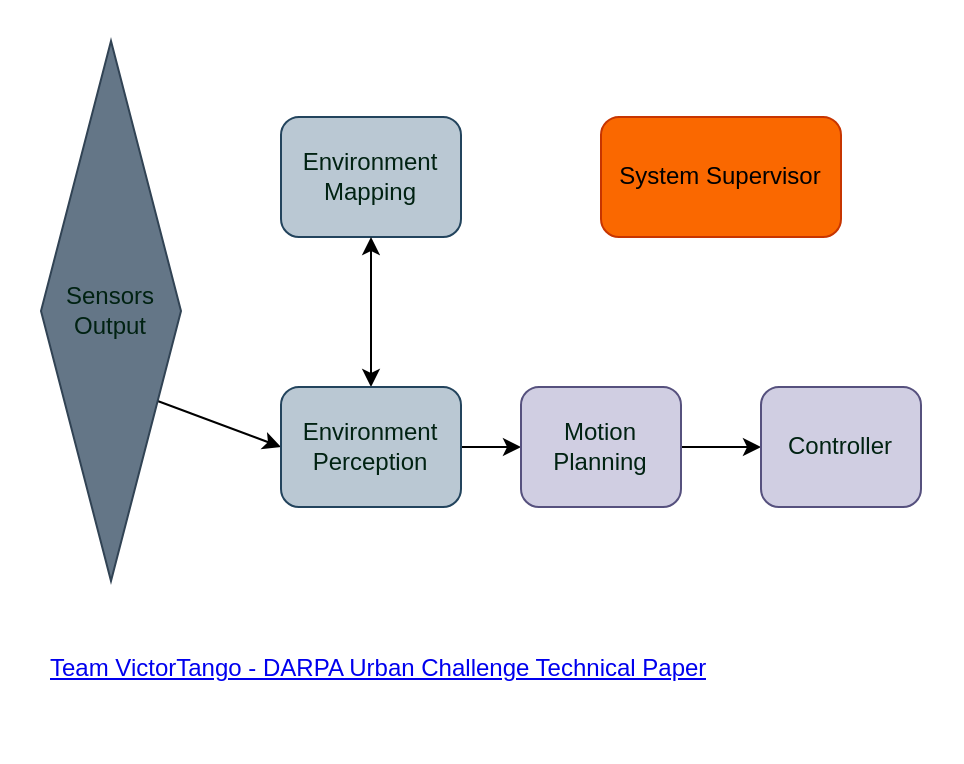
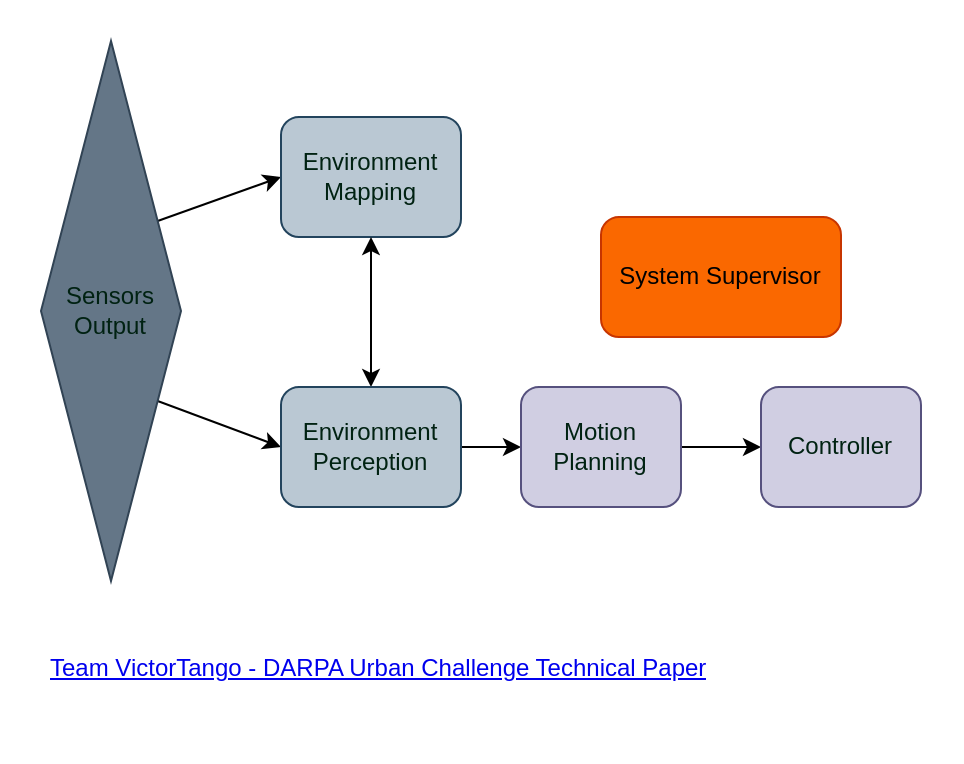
node "System Supervisor": moved (721, 177) -> (721, 277)
edge "Sensors Output" -> "Environment Mapping": added
